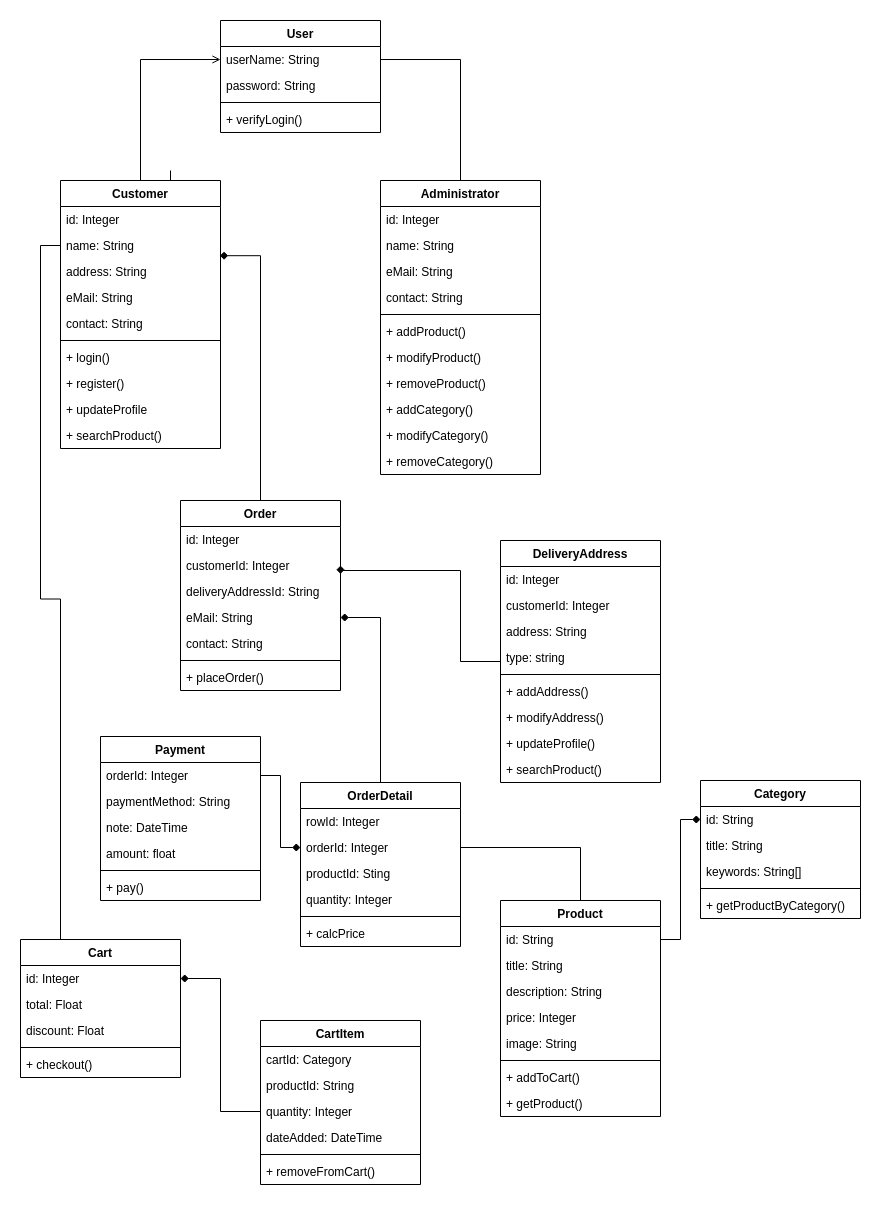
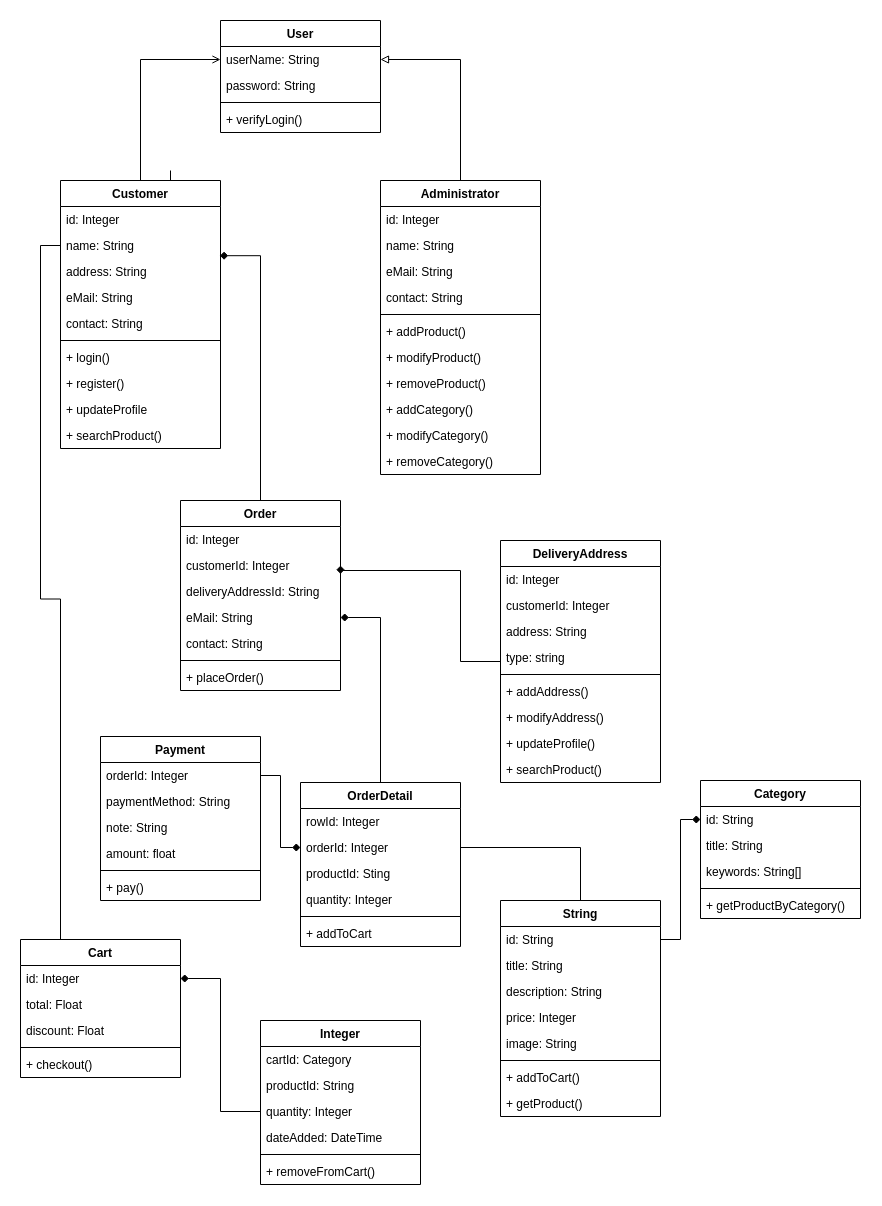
edge "userName: String" -- "Administrator": arrowhead none -> block
node "note: DateTime": label "note: DateTime" -> "note: String"
node "Product": label "Product" -> "String"
node "+ calcPrice": label "+ calcPrice" -> "+ addToCart"
node "CartItem": label "CartItem" -> "Integer"
